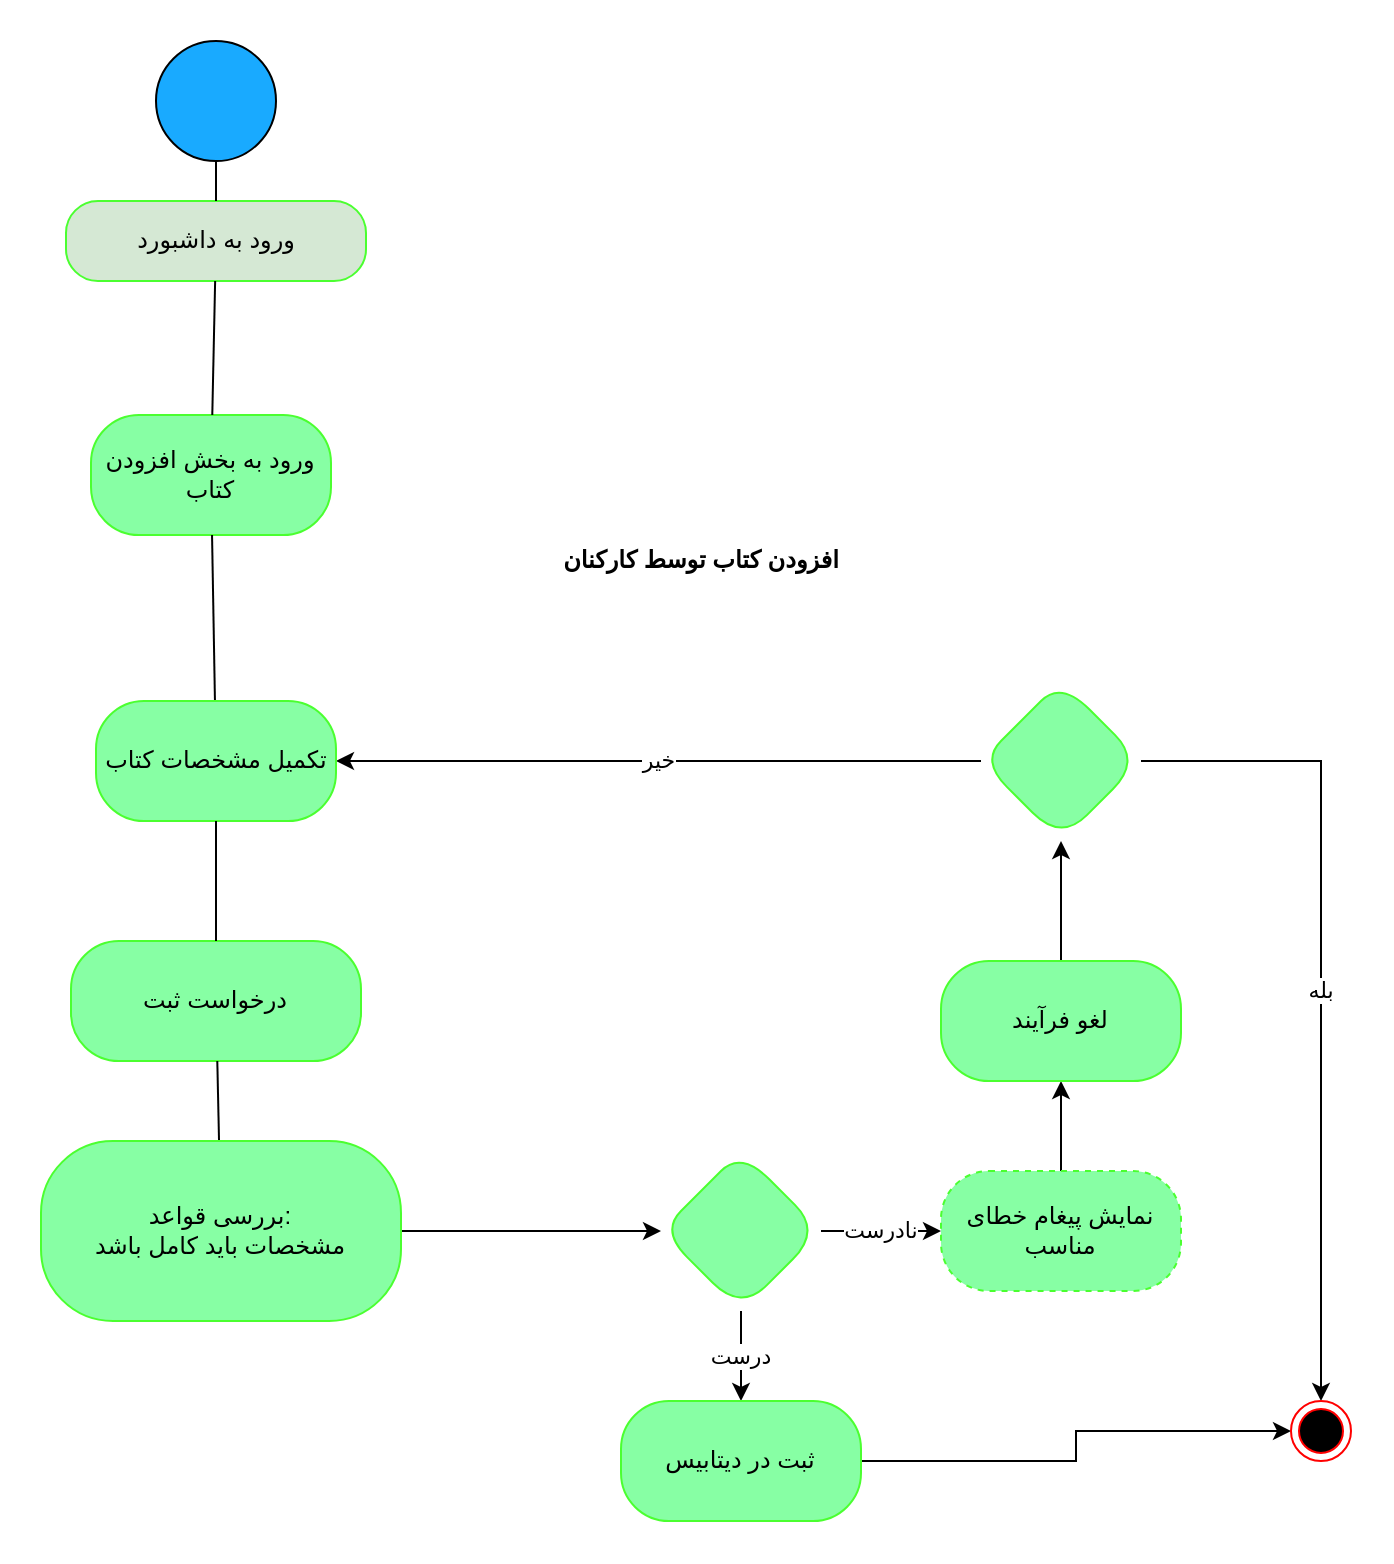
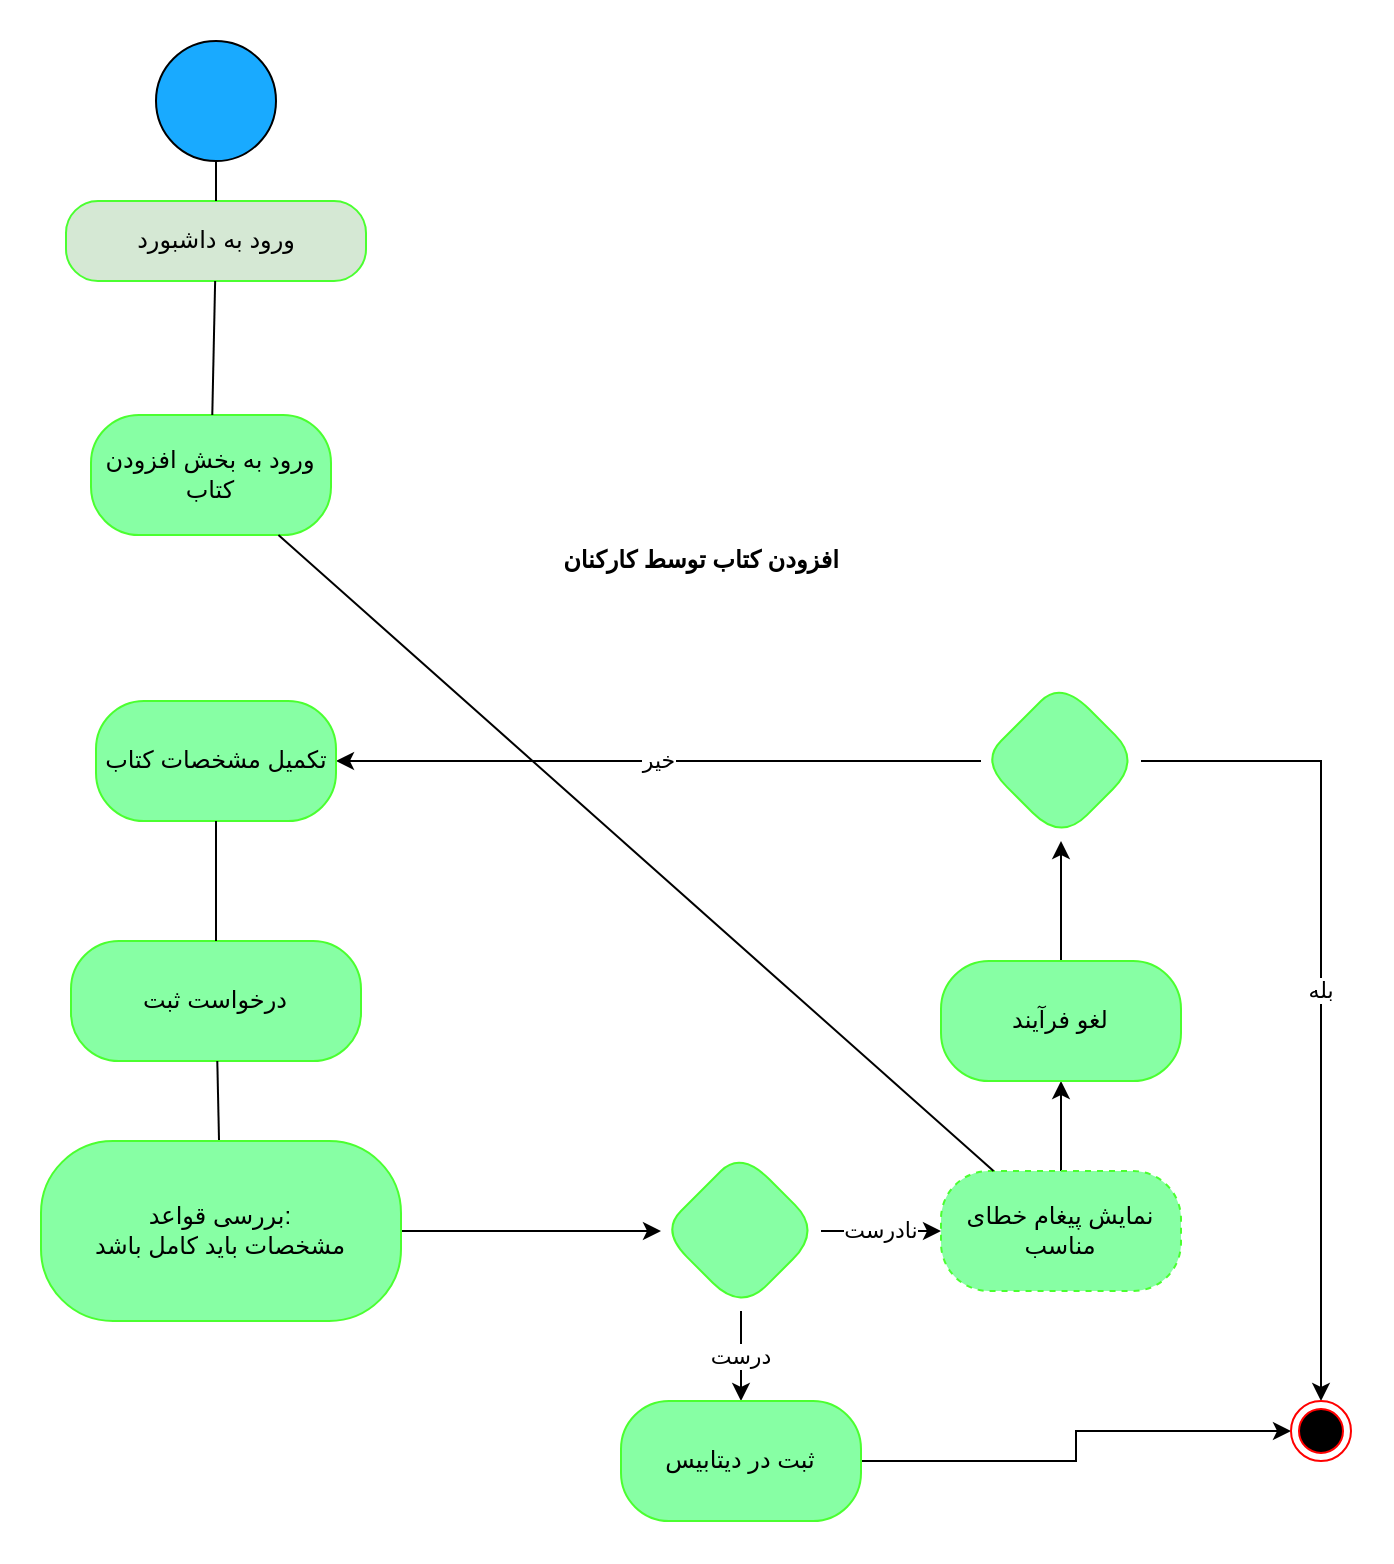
edge "ورود به بخش افزودن کتاب" -- "تکمیل مشخصات کتاب": now "ورود به بخش افزودن کتاب" -- "نمایش پیغام خطای مناسب"
